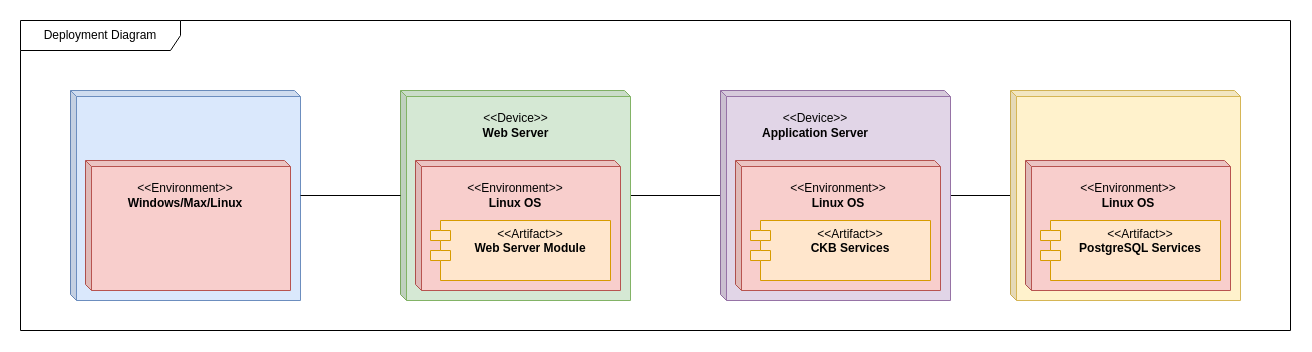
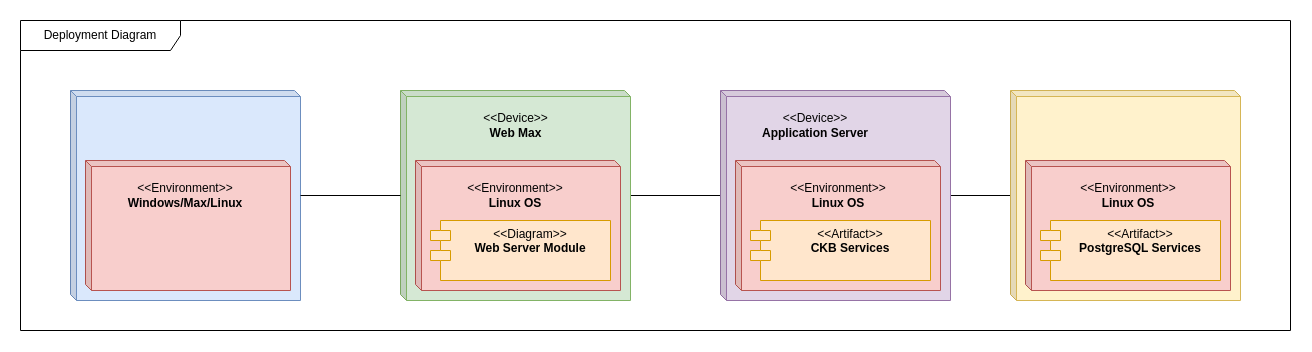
node "<<Device>> Web Server": label "<<Device>> Web Server" -> "<<Device>> Web Max"
node "<<Artifact>> Web Server Module": label "<<Artifact>> Web Server Module" -> "<<Diagram>> Web Server Module"
